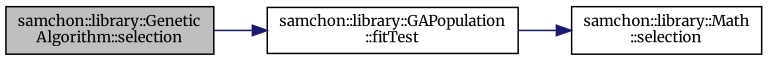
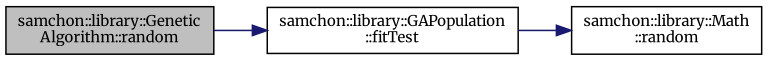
node "samchon::library::Genetic Algorithm::selection": label "samchon::library::Genetic Algorithm::selection" -> "samchon::library::Genetic Algorithm::random"
node "samchon::library::Math ::selection": label "samchon::library::Math ::selection" -> "samchon::library::Math ::random"
